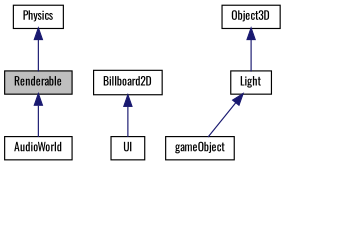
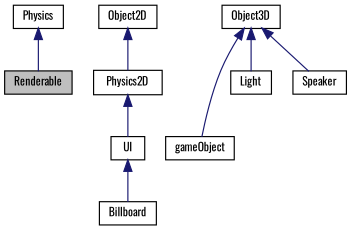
node "Object2D": added
node "Billboard2D": label "Billboard2D" -> "Physics2D"
node "Speaker": added
edge "gameObject" -> "Light": now "gameObject" -> "Object3D"
node "AudioWorld": removed
node "Billboard": added
